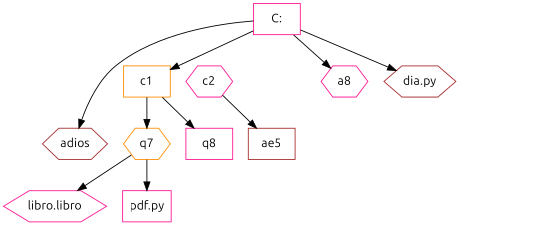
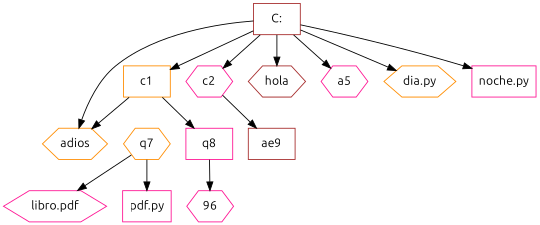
node "C:": color deeppink -> brown
edge "C:" -> "c2": added
node "hola": added
node "a8": label "a8" -> "a5"
node "dia.py": color brown -> darkorange
node "noche.py": added
edge "c1" -> "q7": now "c1" -> "adios"
node "adios": color brown -> darkorange
node "ae5": label "ae5" -> "ae9"
node "libro.libro": label "libro.libro" -> "libro.pdf"
node "96": added
